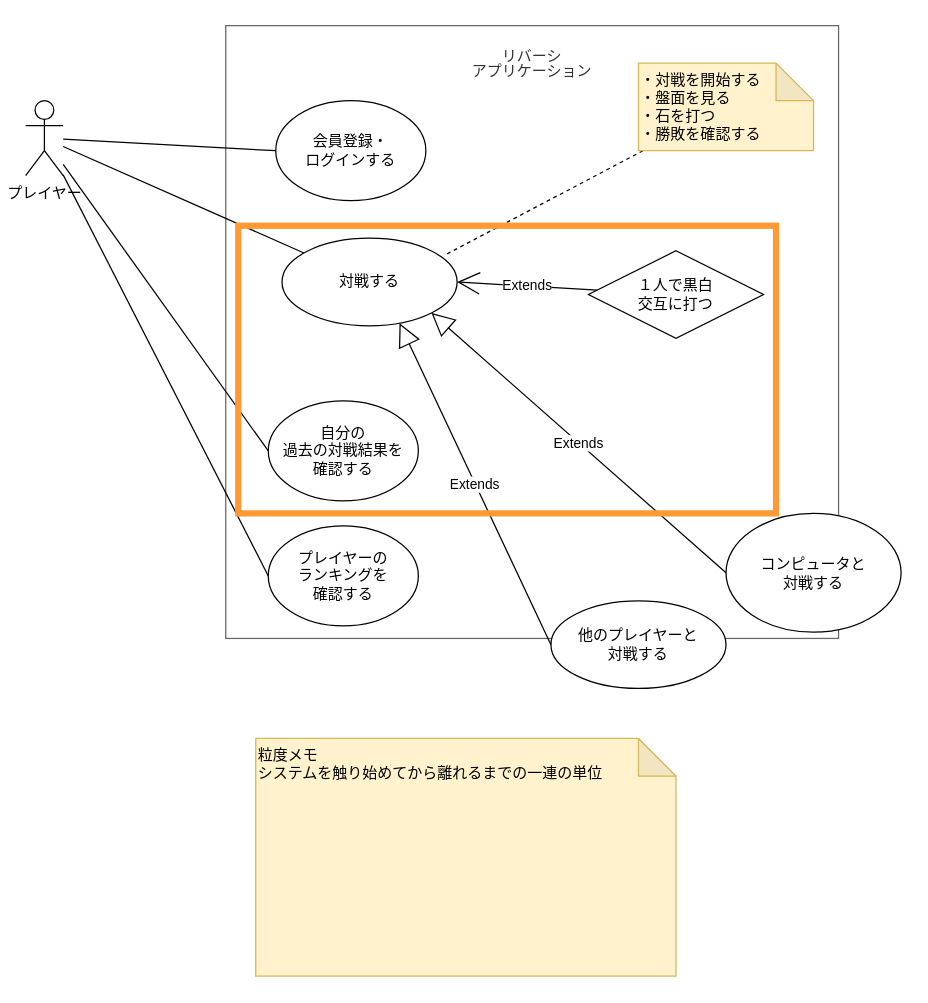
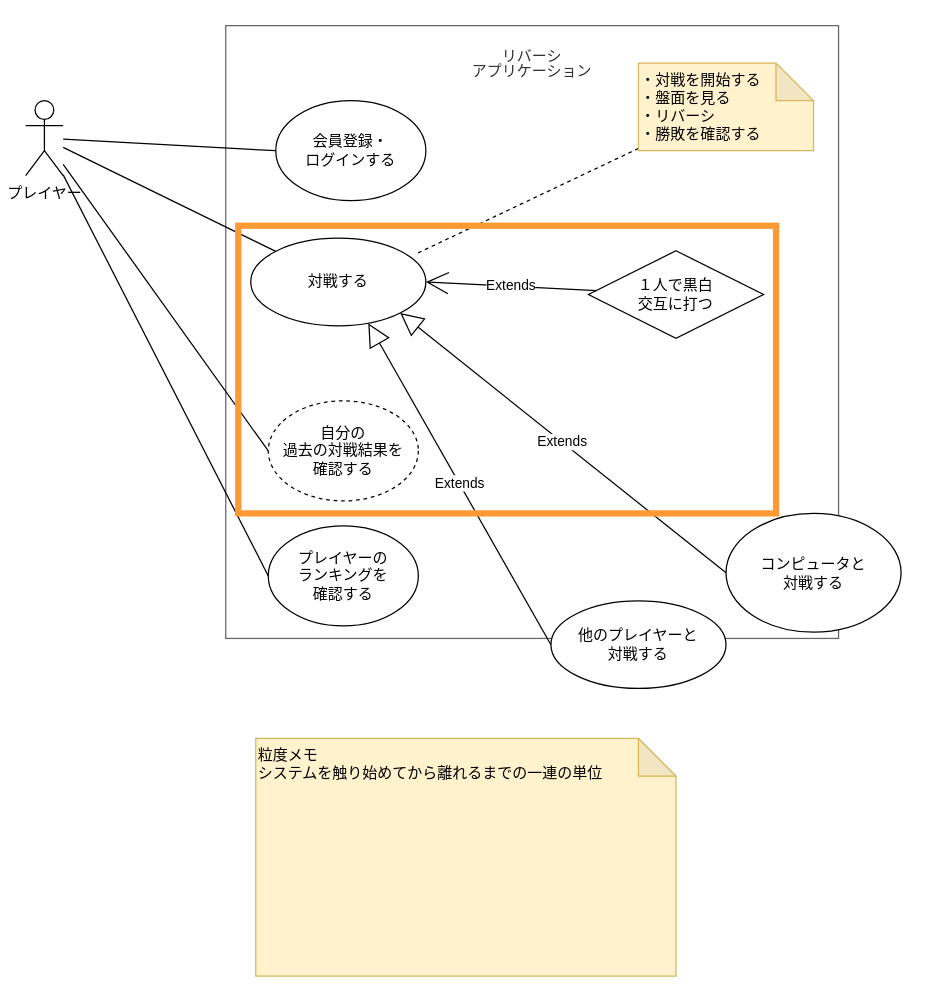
node "・対戦を開始する ・盤面を見る ・石を打つ ・勝敗を確認する": label "・対戦を開始する ・盤面を見る ・石を打つ ・勝敗を確認する" -> "・対戦を開始する ・盤面を見る ・リバーシ ・勝敗を確認する"
node "対戦する": moved (369, 282) -> (338, 282)
node "自分の 過去の対戦結果を 確認する": style solid -> dashed
